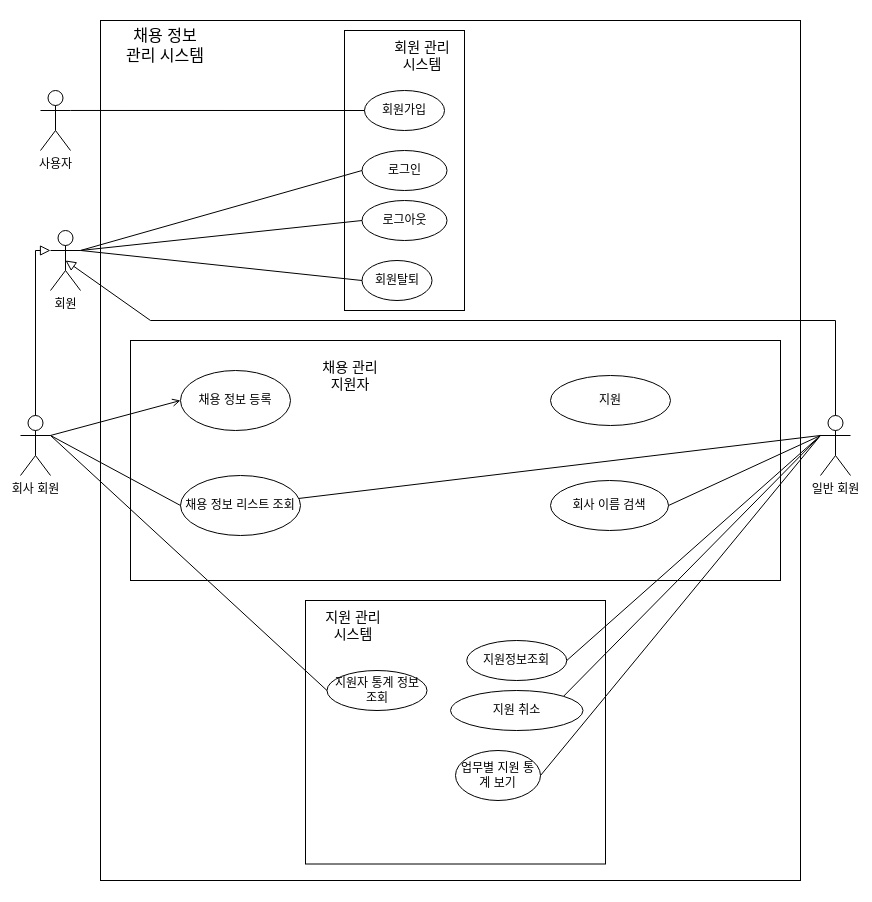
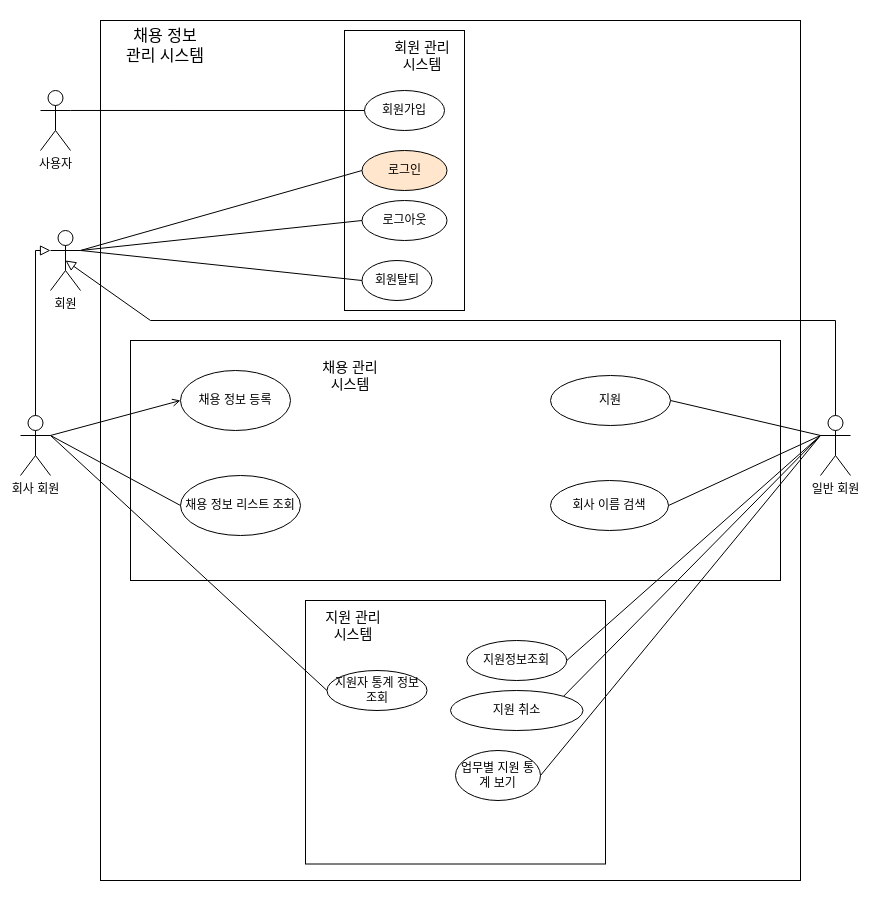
node "로그인": fillcolor #ffffff -> #ffe6cc
node "채용 관리 지원자": label "채용 관리 지원자" -> "채용 관리 시스템"
edge "일반 회원" -- "채용 정보 리스트 조회": now "일반 회원" -- "지원"
